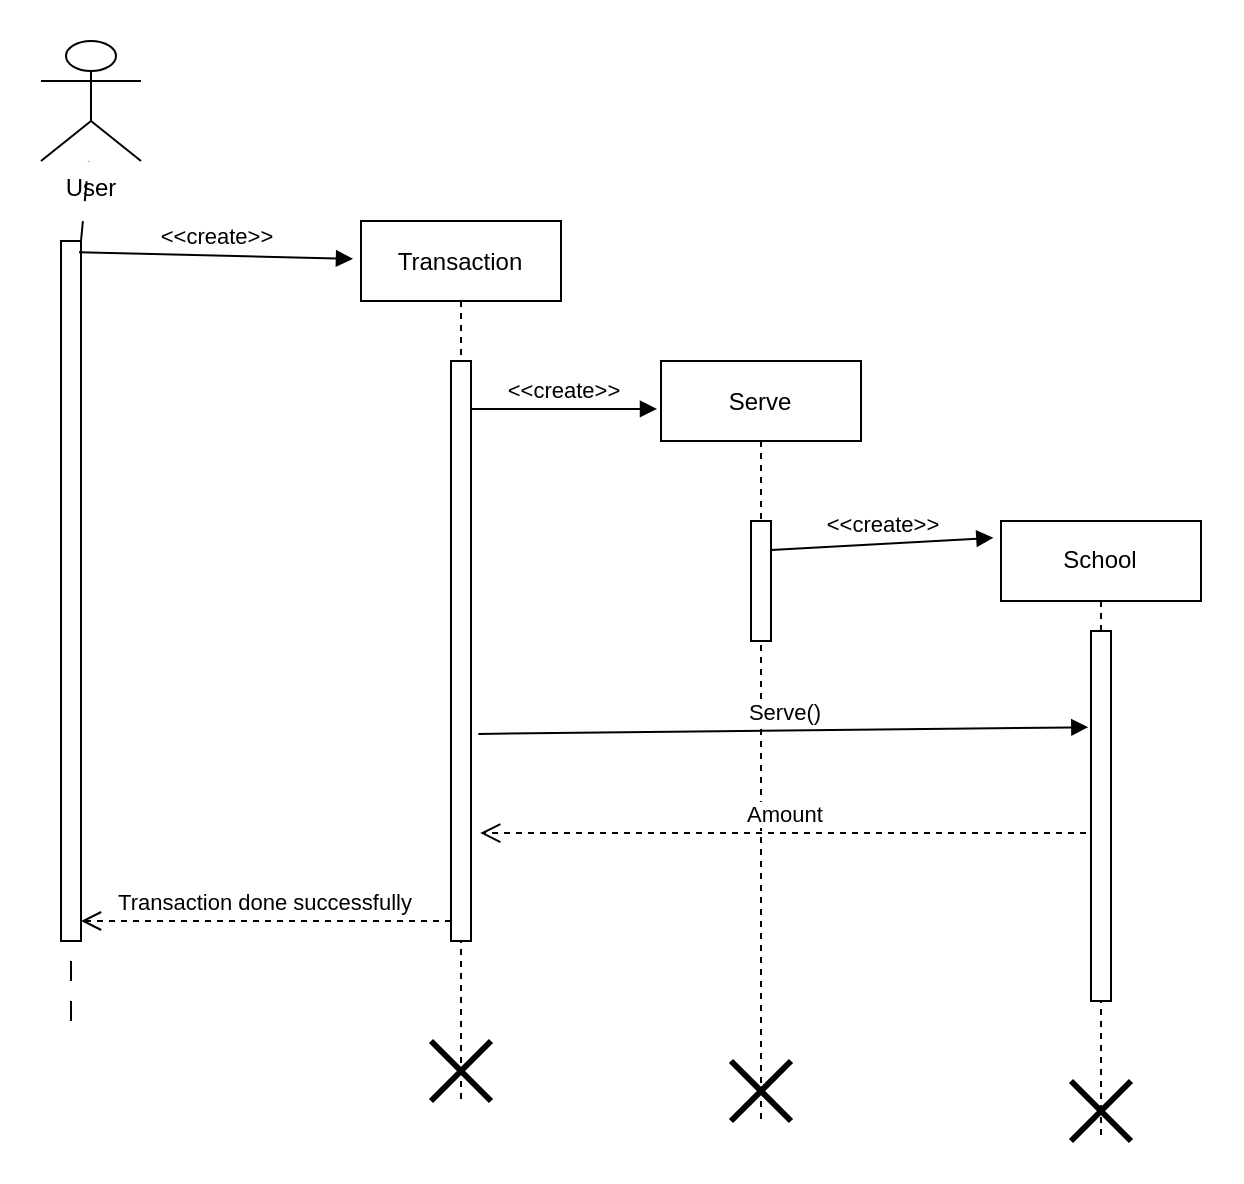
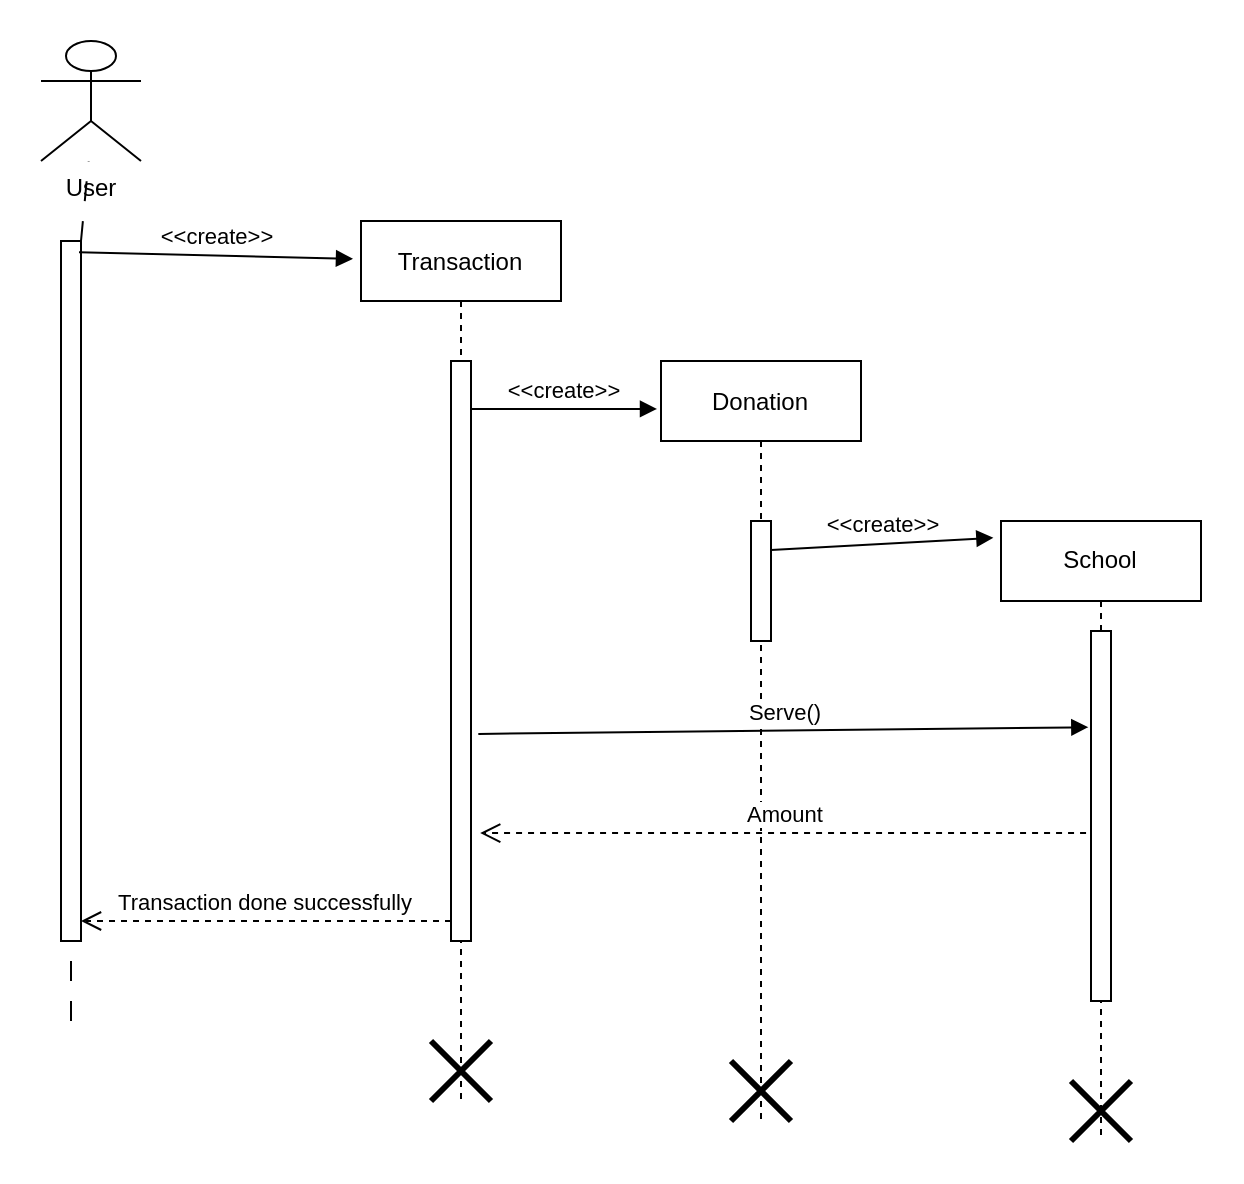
node "Serve": label "Serve" -> "Donation"
